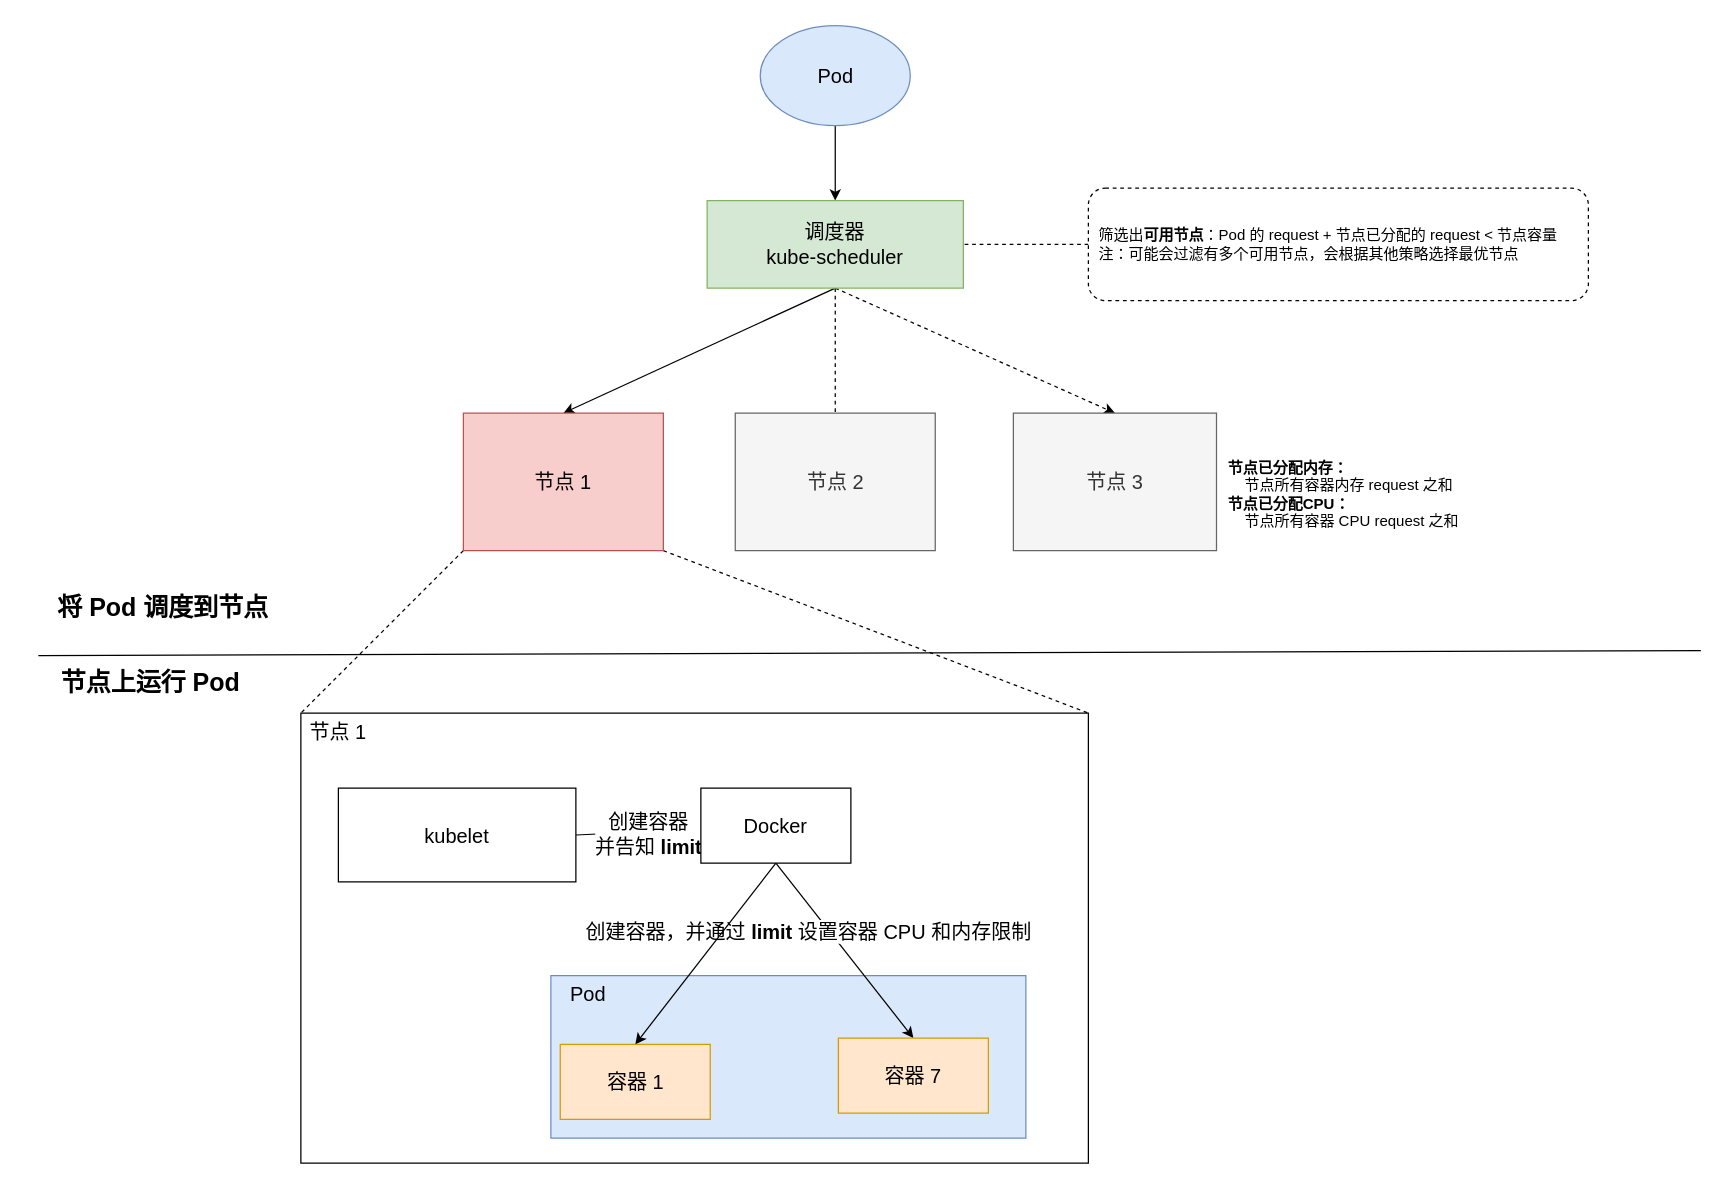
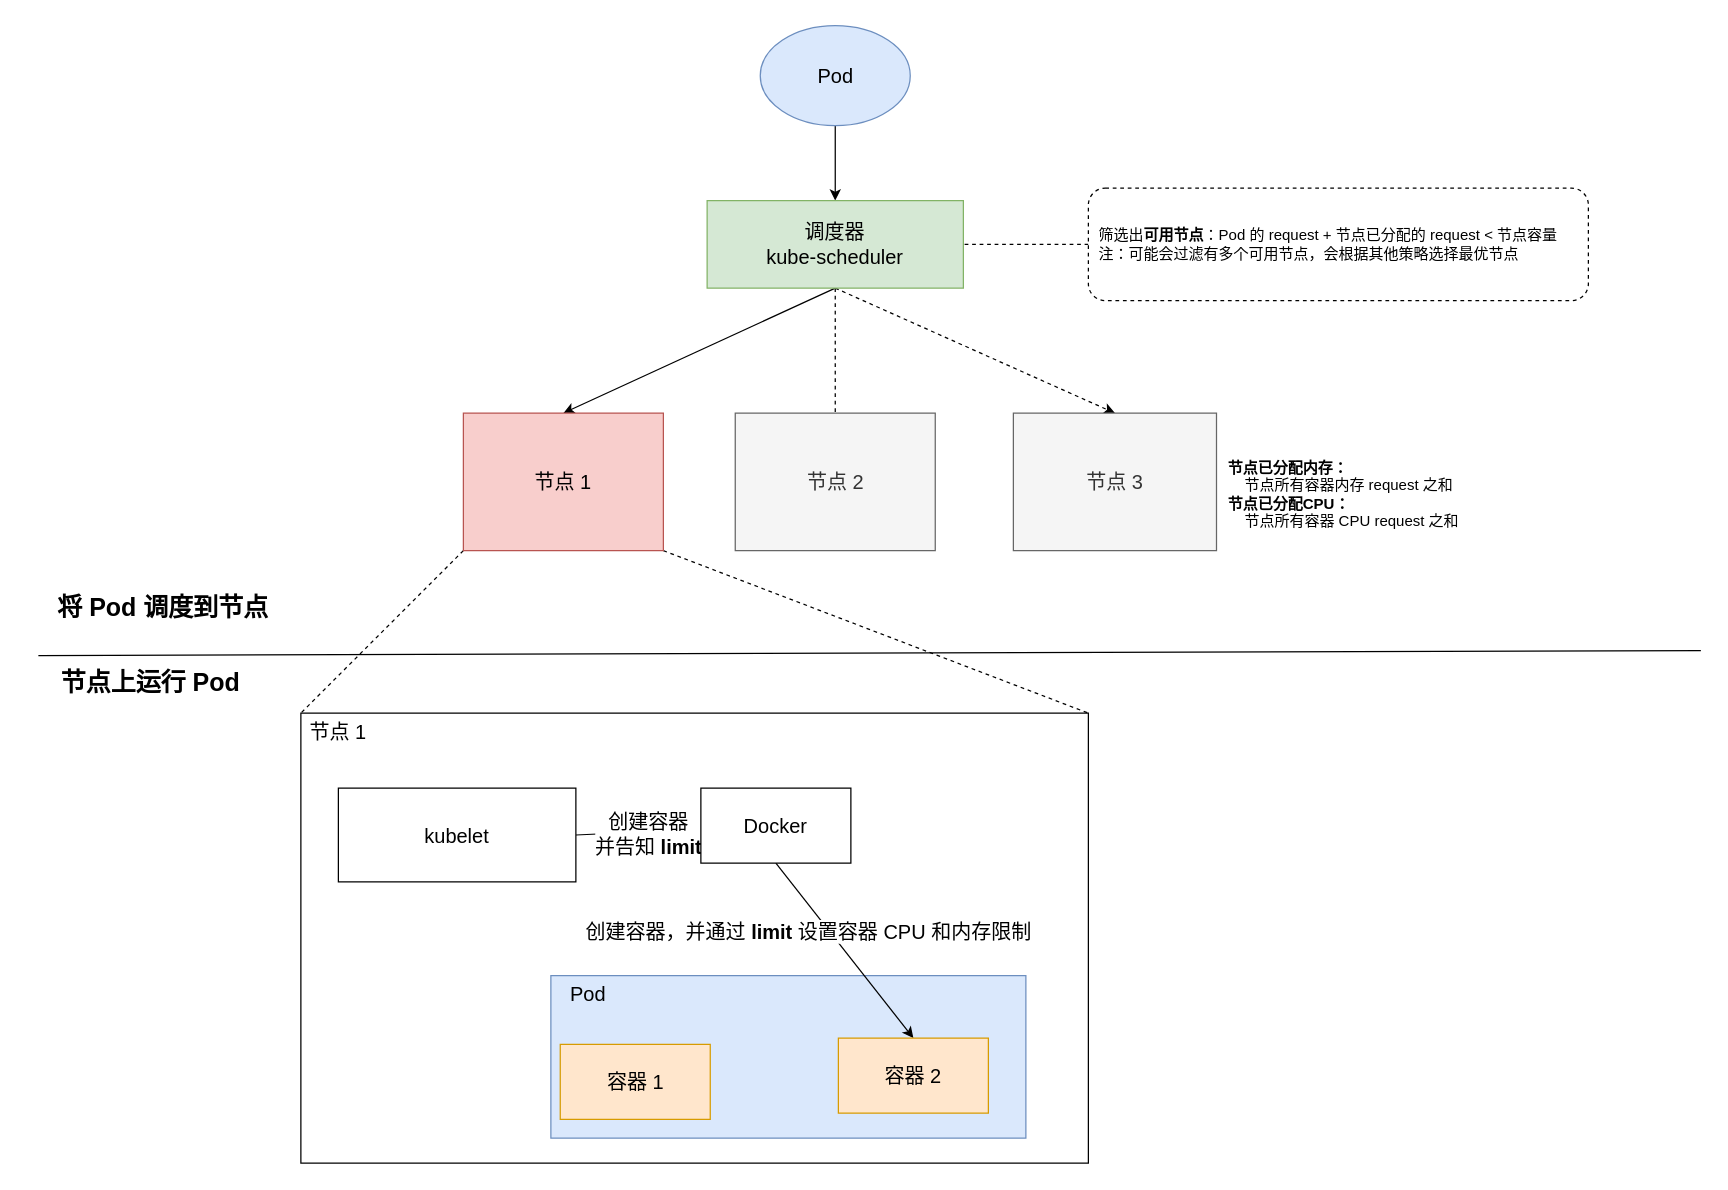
edge "Docker" -> "容器 1": removed
node "容器 7": label "容器 7" -> "容器 2"
